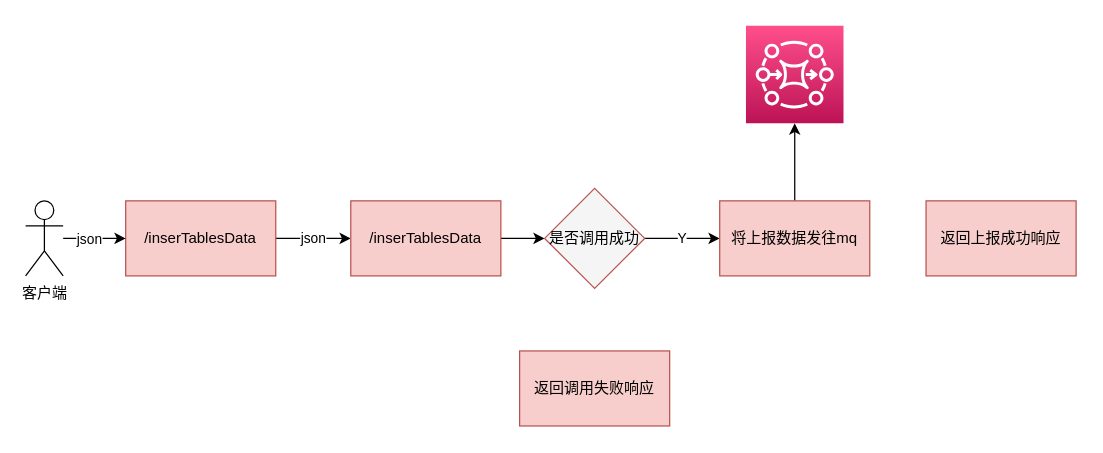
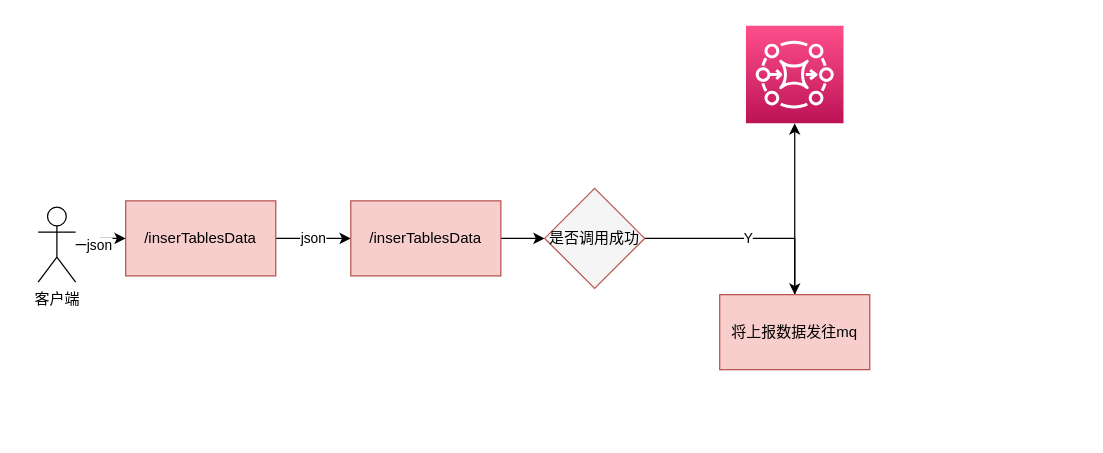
node "客户端": moved (44, 238) -> (57, 244)
node "将上报数据发往mq": moved (794, 238) -> (794, 332)
node "返回上报成功响应": removed
node "返回调用失败响应": removed
